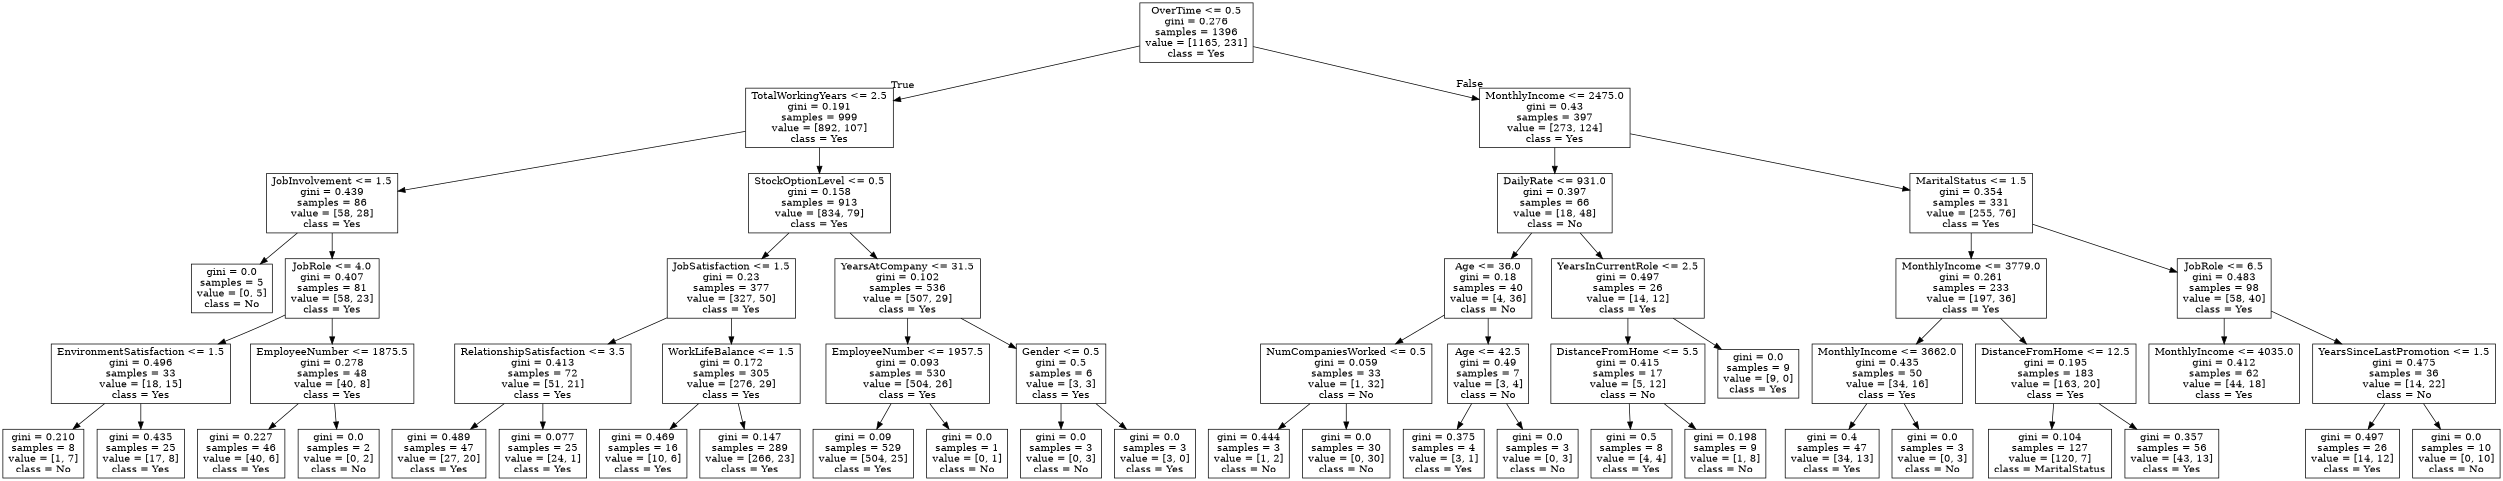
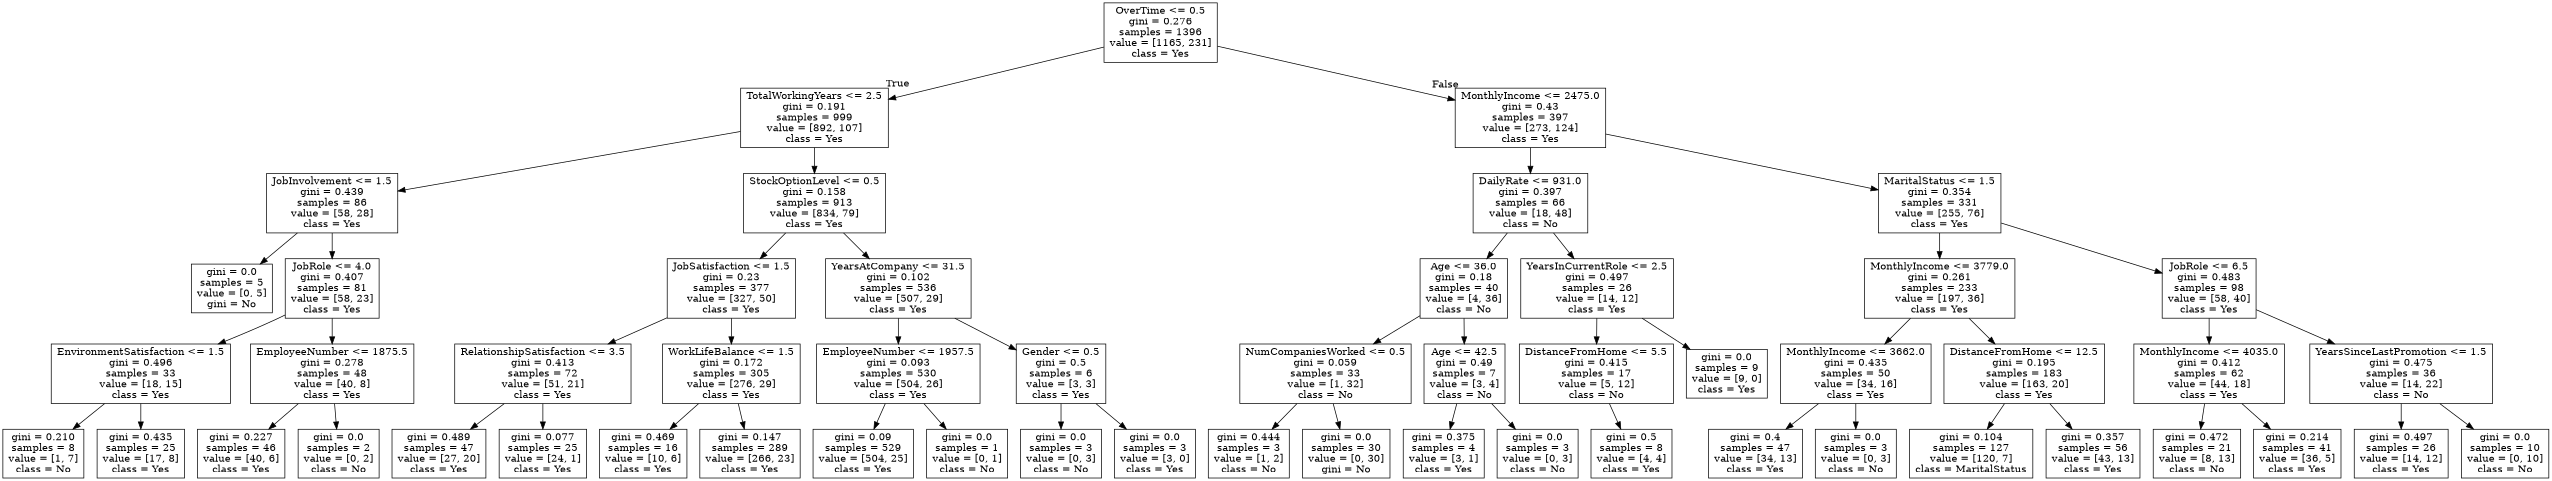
node "gini = 0.0 samples = 5 value = [0, 5] class = No": label "gini = 0.0 samples = 5 value = [0, 5] class = No" -> "gini = 0.0 samples = 5 value = [0, 5] gini = No"
node "gini = 0.0 samples = 30 value = [0, 30] class = No": label "gini = 0.0 samples = 30 value = [0, 30] class = No" -> "gini = 0.0 samples = 30 value = [0, 30] gini = No"
node "gini = 0.198 samples = 9 value = [1, 8] class = No": removed
node "gini = 0.472 samples = 21 value = [8, 13] class = No": added
node "gini = 0.214 samples = 41 value = [36, 5] class = Yes": added
